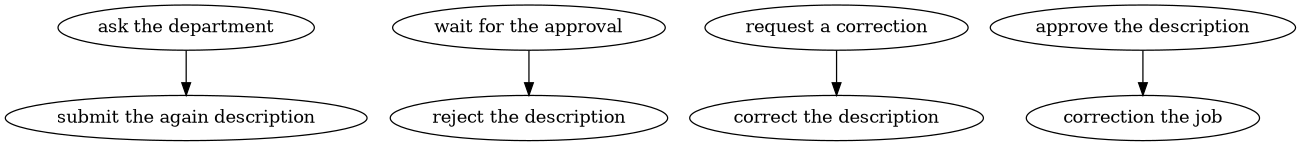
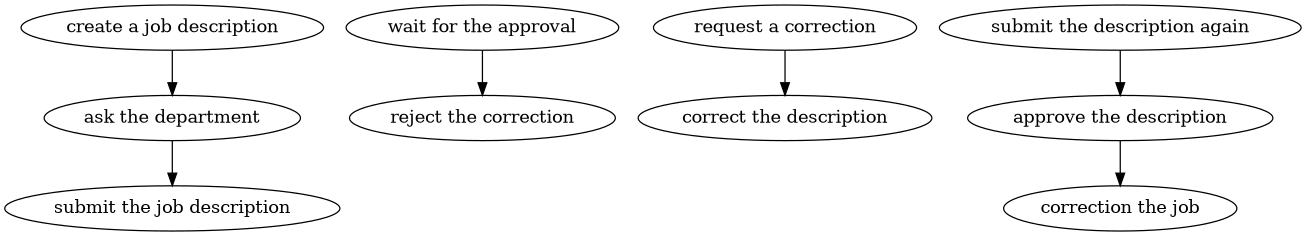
node "create a job description": added
node "submit the description again": added
node "submit the again description": label "submit the again description" -> "submit the job description"
node "reject the description": label "reject the description" -> "reject the correction"
